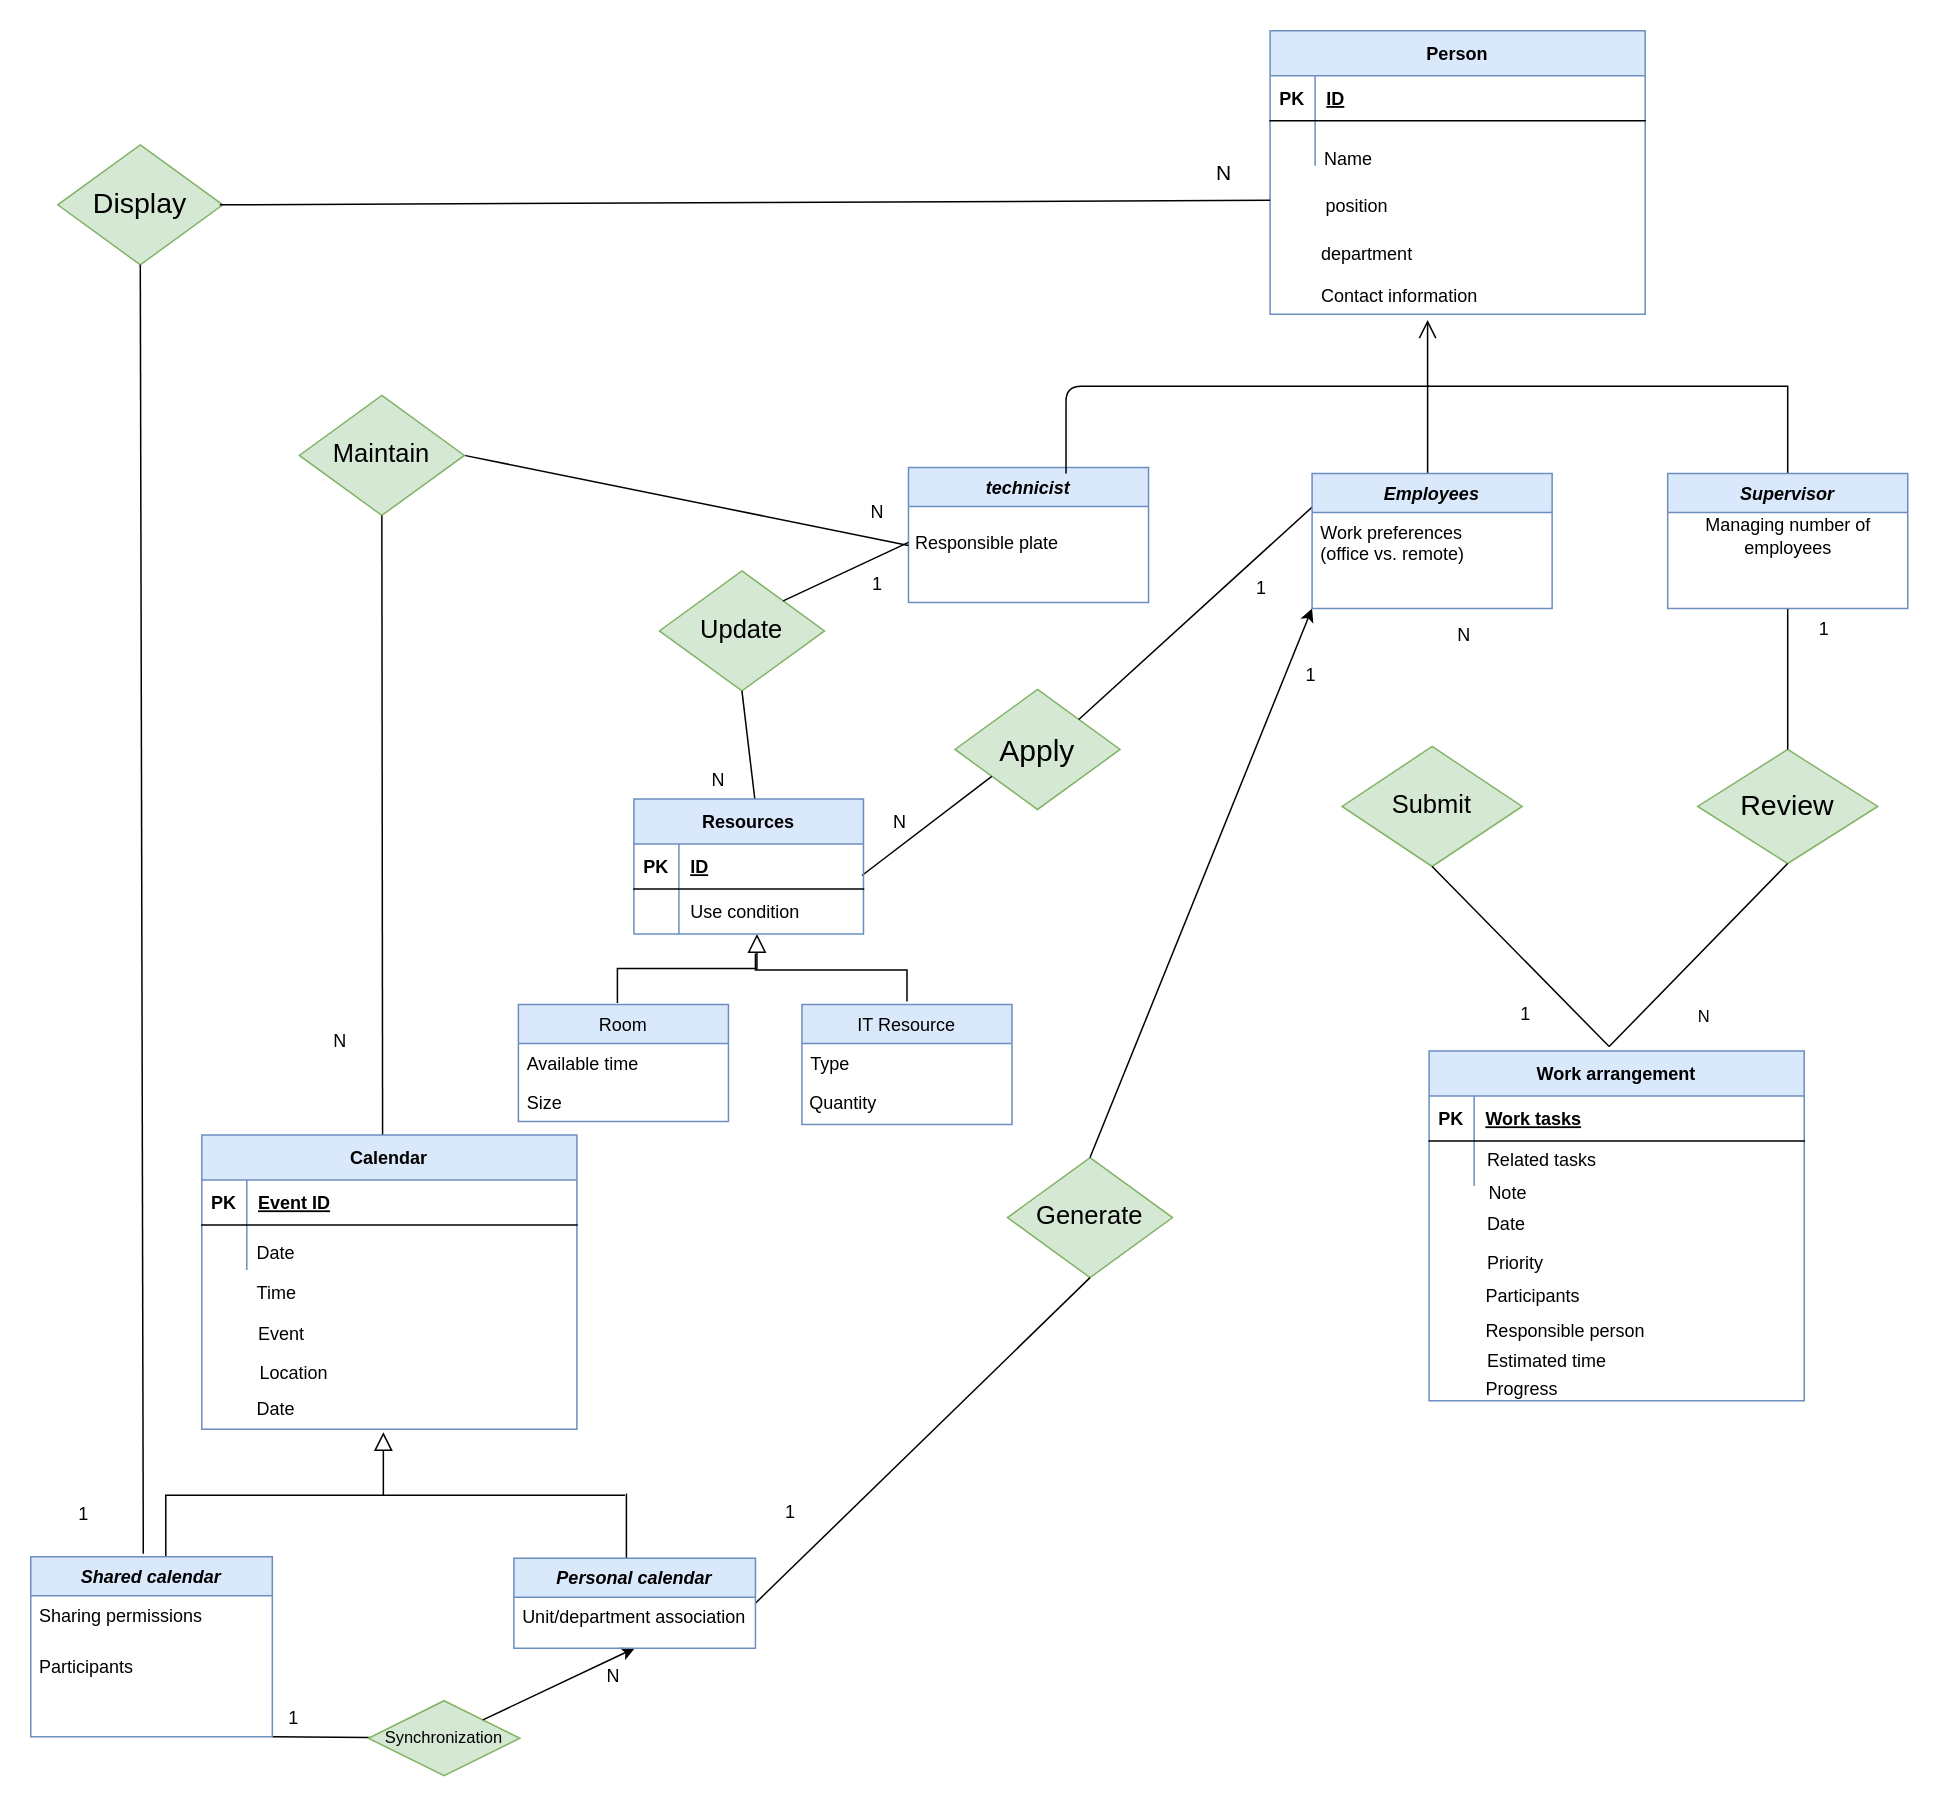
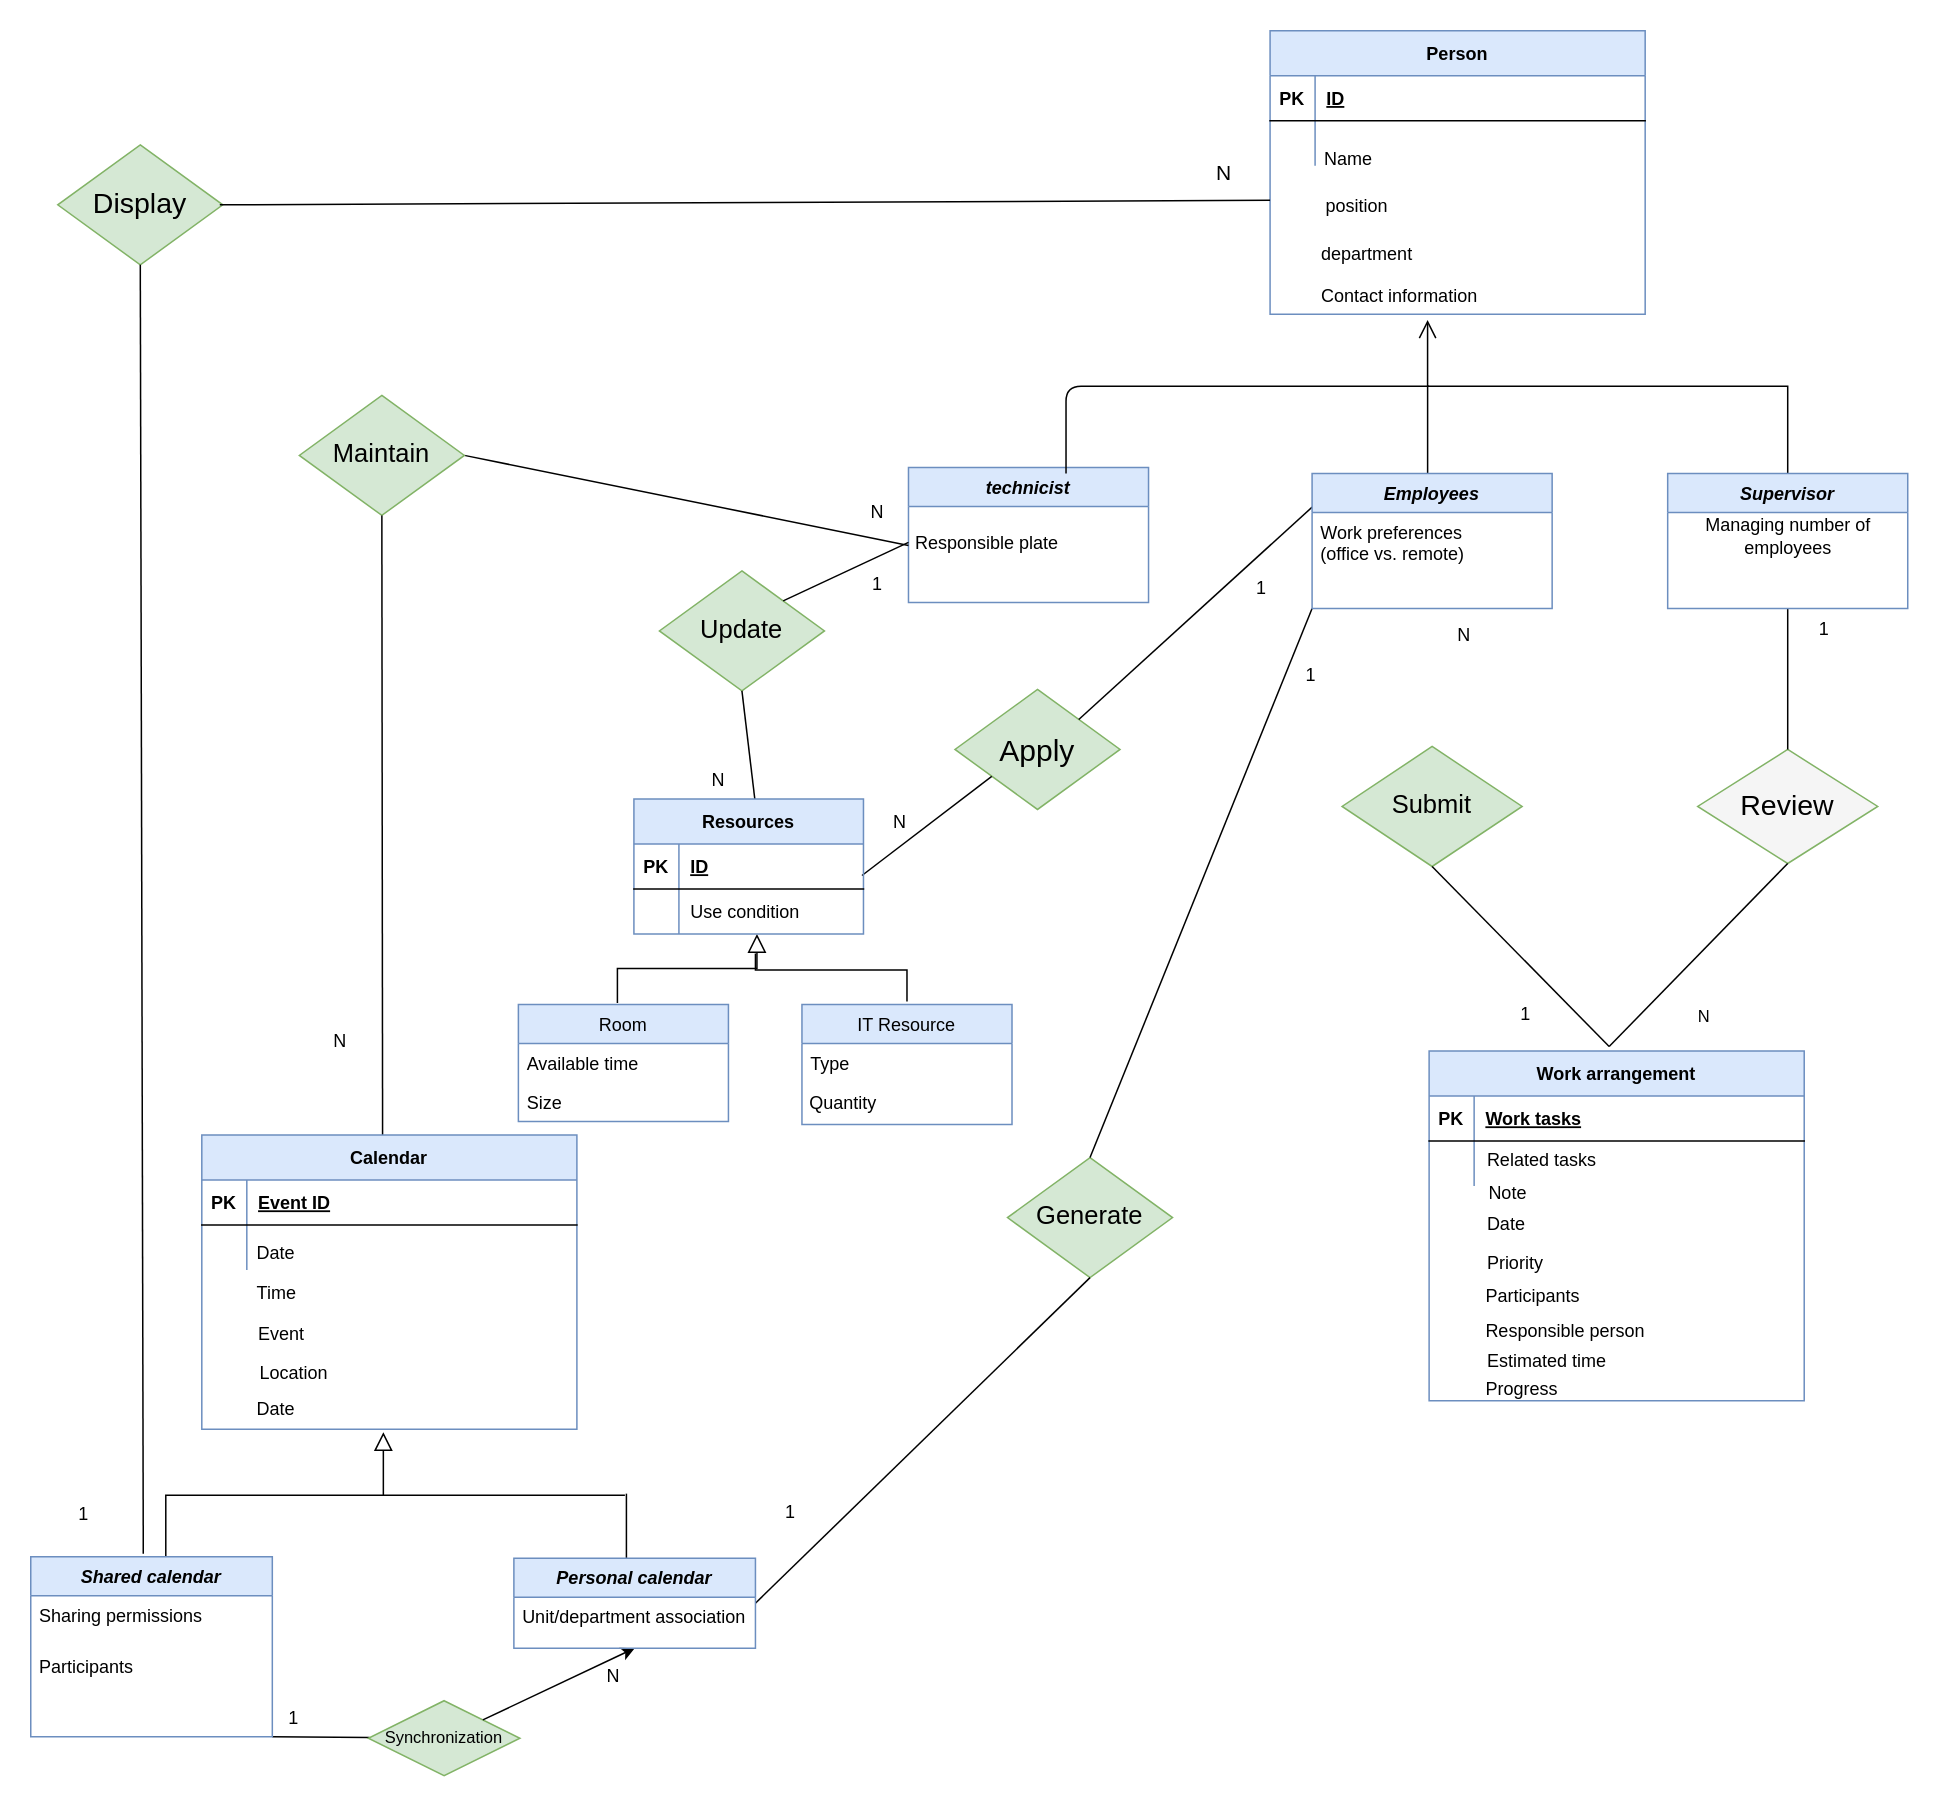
edge "Generate" -> "Employees": arrowhead classic -> none
node "Review": fillcolor #d5e8d4 -> #f5f5f5
